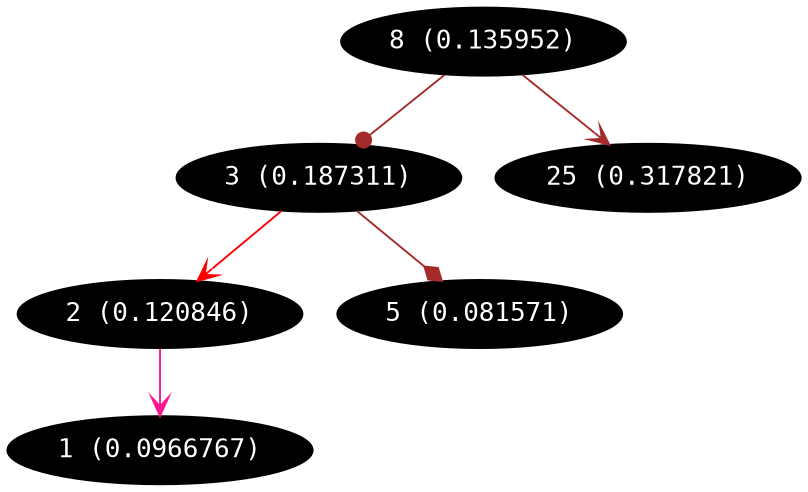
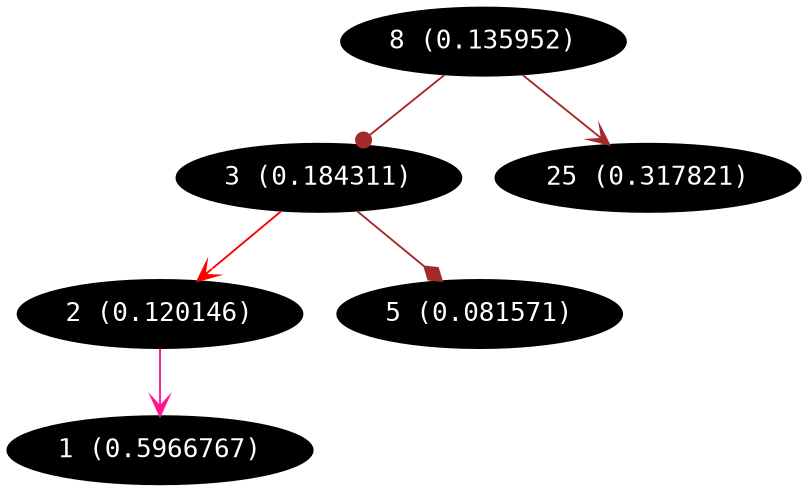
node "3 (0.187311)": label "3 (0.187311)" -> "3 (0.184311)"
node "2 (0.120846)": label "2 (0.120846)" -> "2 (0.120146)"
node "1 (0.0966767)": label "1 (0.0966767)" -> "1 (0.5966767)"
